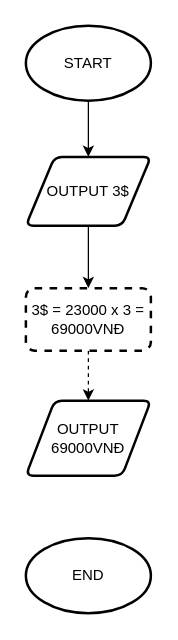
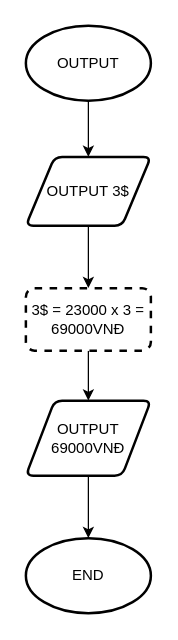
node "START": label "START" -> "OUTPUT"
edge "3$ = 23000 x 3 = 69000VNĐ" -> "OUTPUT 69000VNĐ": style dashed -> solid
edge "OUTPUT 69000VNĐ" -> "END": added
